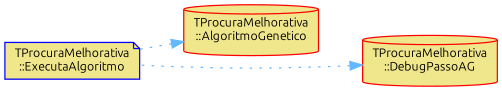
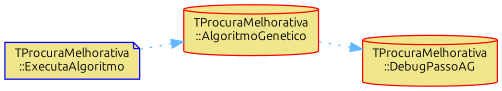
edge "TProcuraMelhorativa ::ExecutaAlgoritmo" -> "TProcuraMelhorativa ::DebugPassoAG": now "TProcuraMelhorativa ::AlgoritmoGenetico" -> "TProcuraMelhorativa ::DebugPassoAG"
